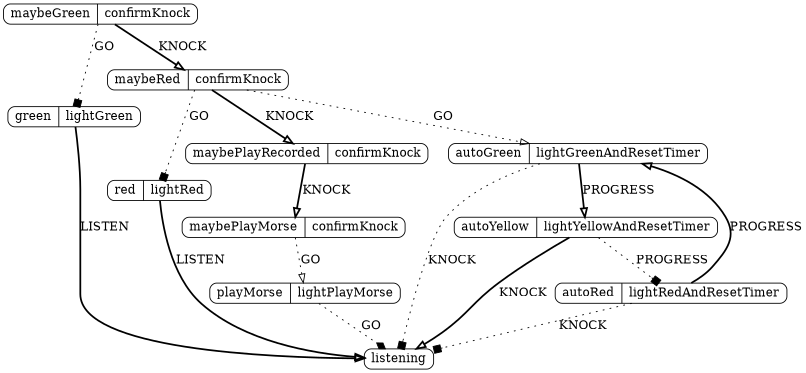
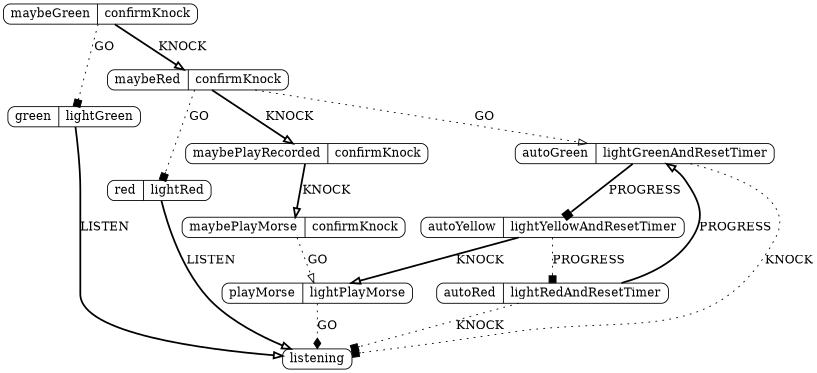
edge "autoGreen" -> "autoYellow": arrowhead onormal -> box
edge "autoYellow" -> "listening": now "autoYellow" -> "playMorse"
